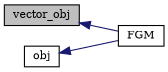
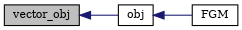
edge "FGM" -> "vector_obj": now "obj" -> "vector_obj"
